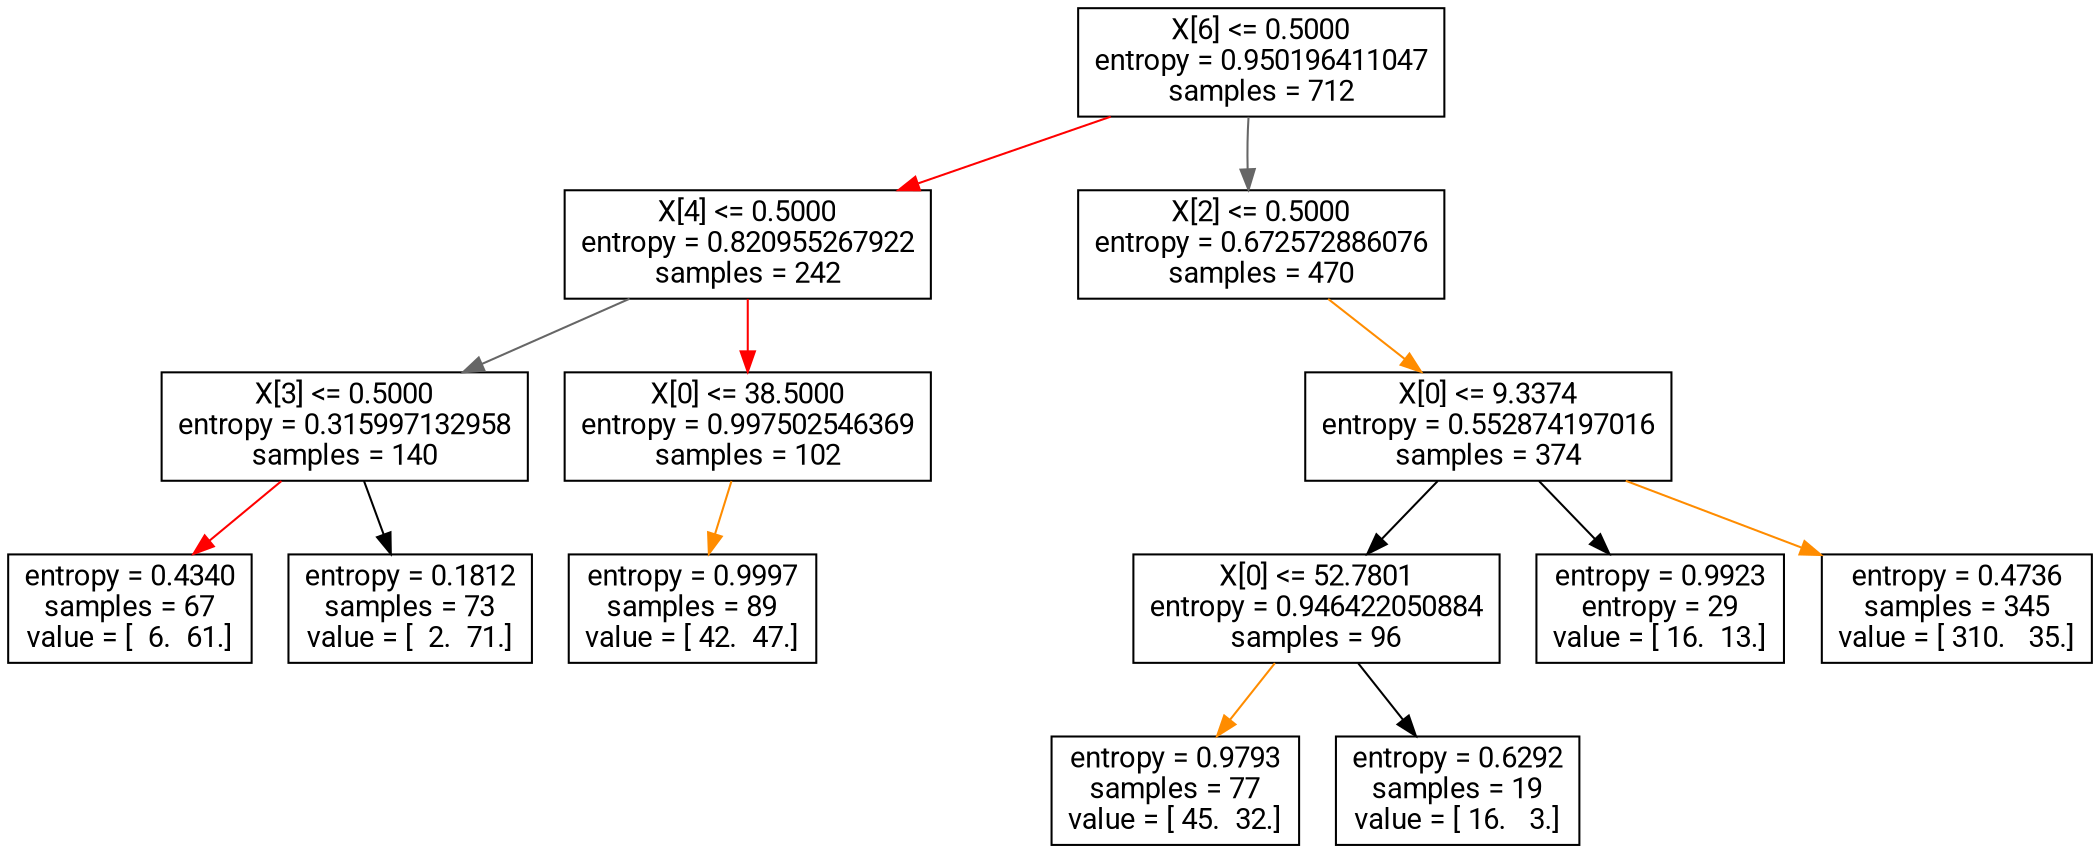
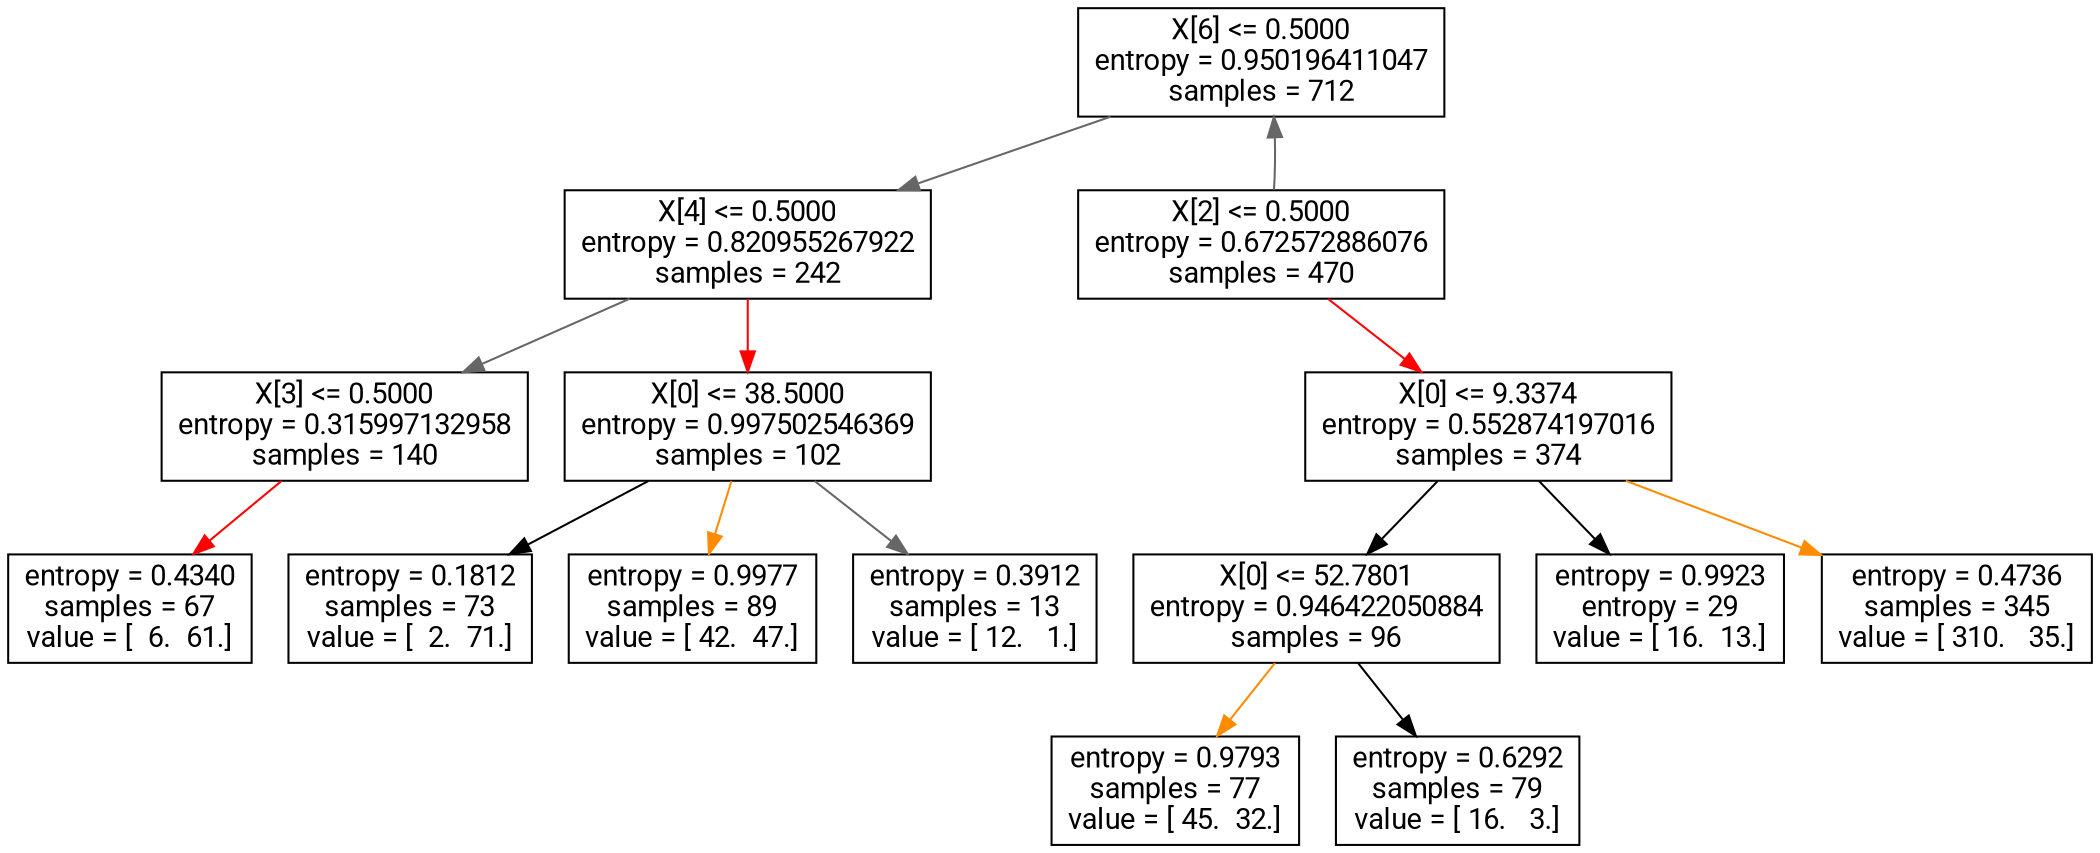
edge "X[6] <= 0.5000 entropy = 0.950196411047 samples = 712" -> "X[2] <= 0.5000 entropy = 0.672572886076 samples = 470": reversed
edge "X[6] <= 0.5000 entropy = 0.950196411047 samples = 712" -> "X[4] <= 0.5000 entropy = 0.820955267922 samples = 242": color red -> gray40
edge "X[2] <= 0.5000 entropy = 0.672572886076 samples = 470" -> "X[0] <= 9.3374 entropy = 0.552874197016 samples = 374": color darkorange -> red
edge "X[3] <= 0.5000 entropy = 0.315997132958 samples = 140" -> "entropy = 0.1812 samples = 73 value = [  2.  71.]": now "X[0] <= 38.5000 entropy = 0.997502546369 samples = 102" -> "entropy = 0.1812 samples = 73 value = [  2.  71.]"
node "entropy = 0.9997 samples = 89 value = [ 42.  47.]": label "entropy = 0.9997 samples = 89 value = [ 42.  47.]" -> "entropy = 0.9977 samples = 89 value = [ 42.  47.]"
node "entropy = 0.3912 samples = 13 value = [ 12.   1.]": added
node "entropy = 0.6292 samples = 19 value = [ 16.   3.]": label "entropy = 0.6292 samples = 19 value = [ 16.   3.]" -> "entropy = 0.6292 samples = 79 value = [ 16.   3.]"
